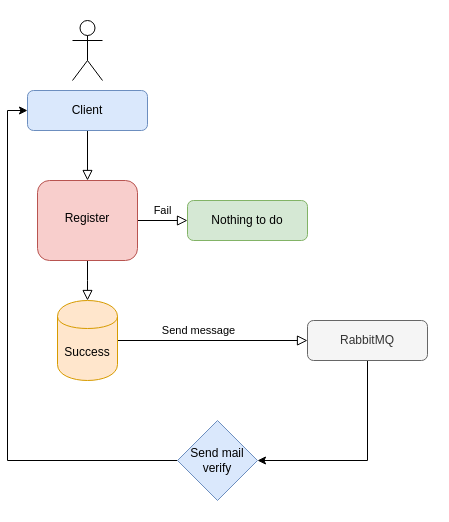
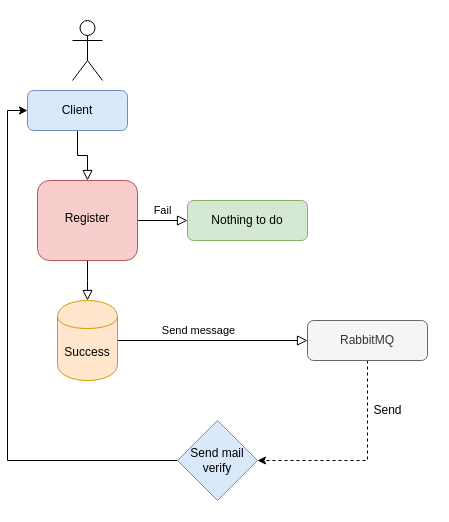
node "Client": size 120x40 -> 100x40
node "Send": added
edge "RabbitMQ" -> "Send mail verify": style solid -> dashed
